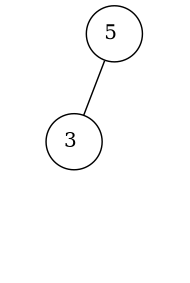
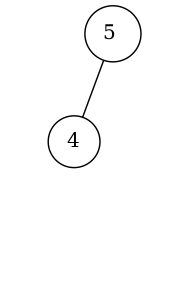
node "3": label "3" -> "4"
